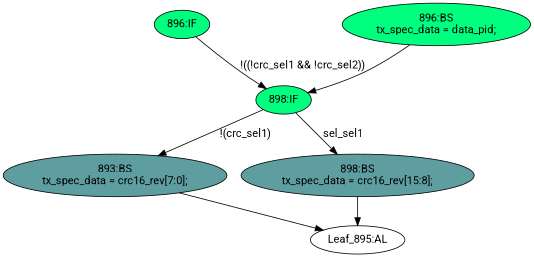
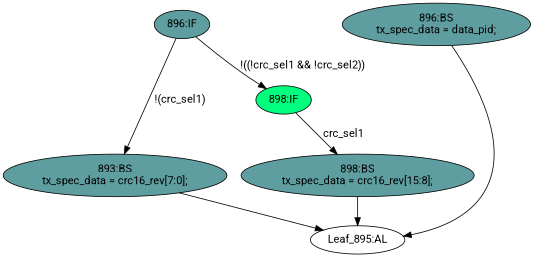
node "896:IF": fillcolor springgreen -> cadetblue
node "896:BS tx_spec_data = data_pid;": fillcolor springgreen -> cadetblue
edge "896:BS tx_spec_data = data_pid;" -> "898:IF": now "896:BS tx_spec_data = data_pid;" -> "Leaf_895:AL"
edge "898:IF" -> "893:BS tx_spec_data = crc16_rev[7:0];": now "896:IF" -> "893:BS tx_spec_data = crc16_rev[7:0];"
edge "898:IF" -> "898:BS tx_spec_data = crc16_rev[15:8];": label "sel_sel1" -> "crc_sel1"
